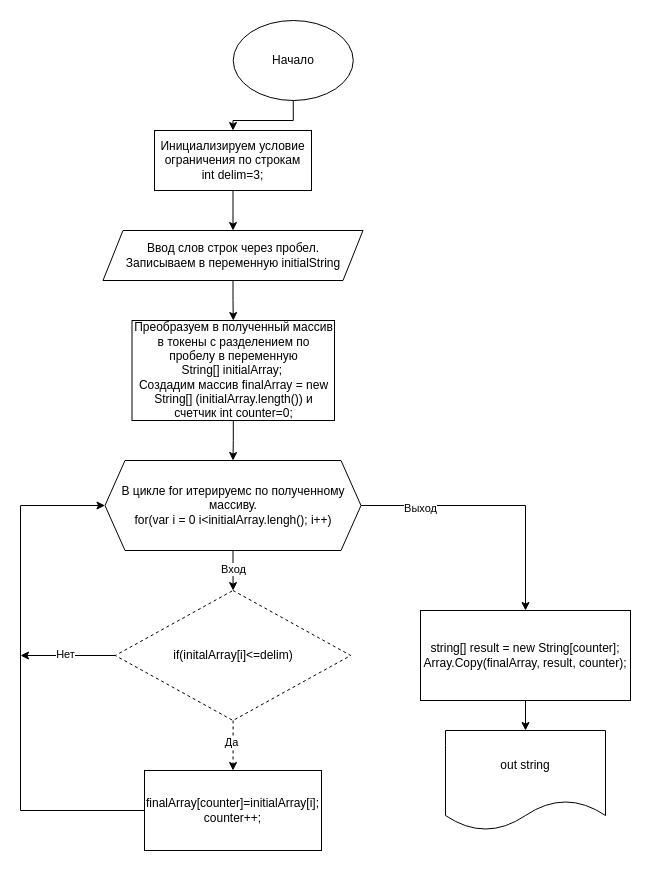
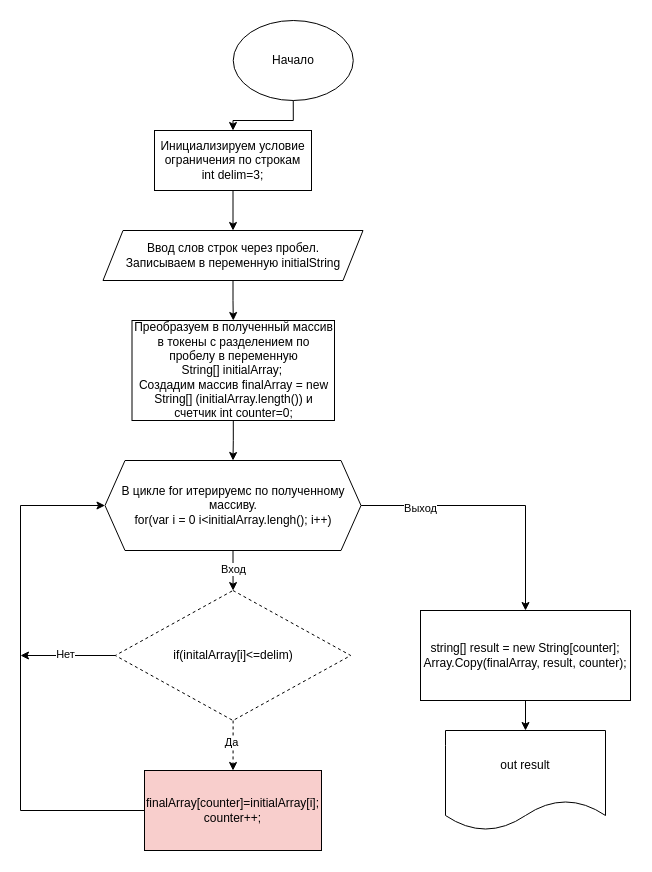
node "out string": label "out string" -> "out result"
node "finalArray[counter]=initialArray[i]; counter++;": fillcolor #ffffff -> #f8cecc
